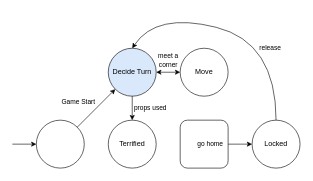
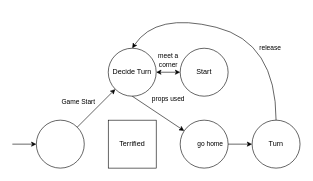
node "Decide Turn": fillcolor #dae8fc -> #ffffff
node "Move": label "Move" -> "Start"
edge "Decide Turn" -> "Terrified": now "Decide Turn" -> "Die"
node "Terrified": shape ellipse -> rectangle
node "Die": shape rounded rectangle -> ellipse
node "Locked": label "Locked" -> "Turn"
